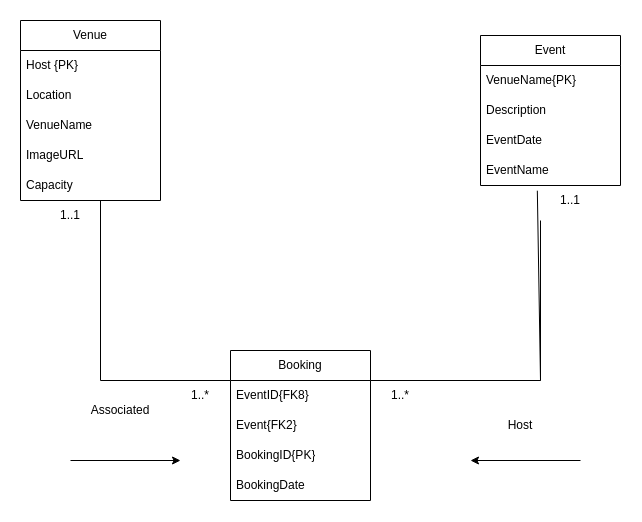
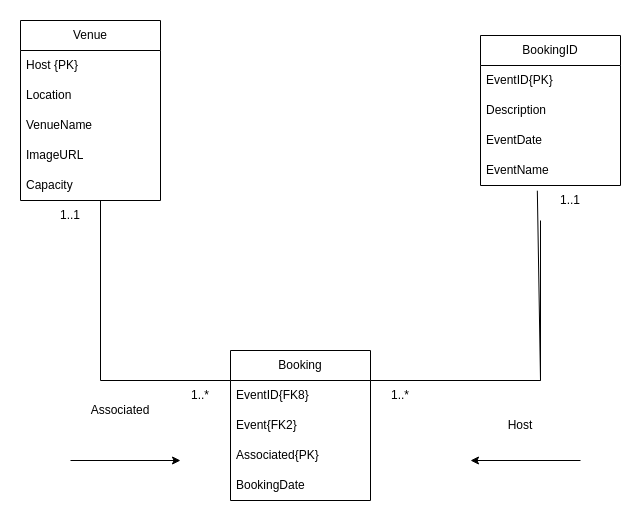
node "Event": label "Event" -> "BookingID"
node "VenueName{PK}": label "VenueName{PK}" -> "EventID{PK}"
node "BookingID{PK}": label "BookingID{PK}" -> "Associated{PK}"
